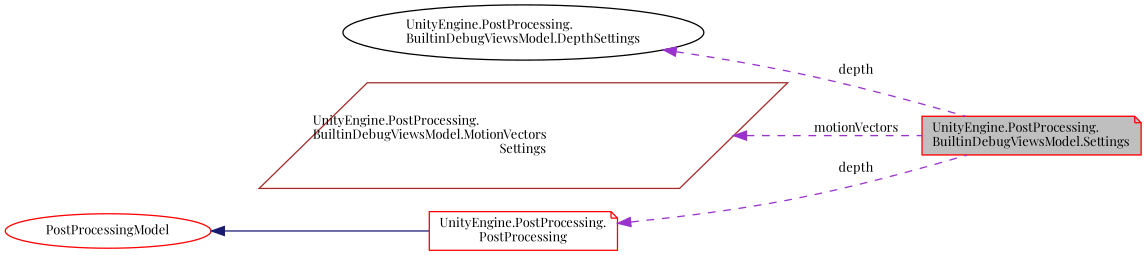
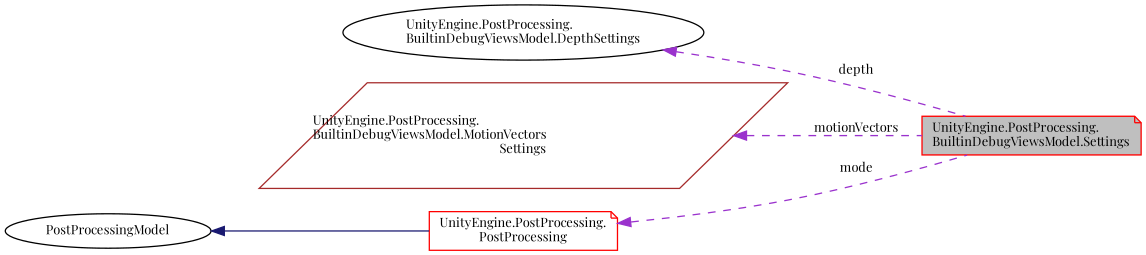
edge "UnityEngine.PostProcessing. BuiltinDebugViewsModel.Settings" -> "UnityEngine.PostProcessing. PostProcessing": label " depth" -> " mode"
node "PostProcessingModel": color red -> black
